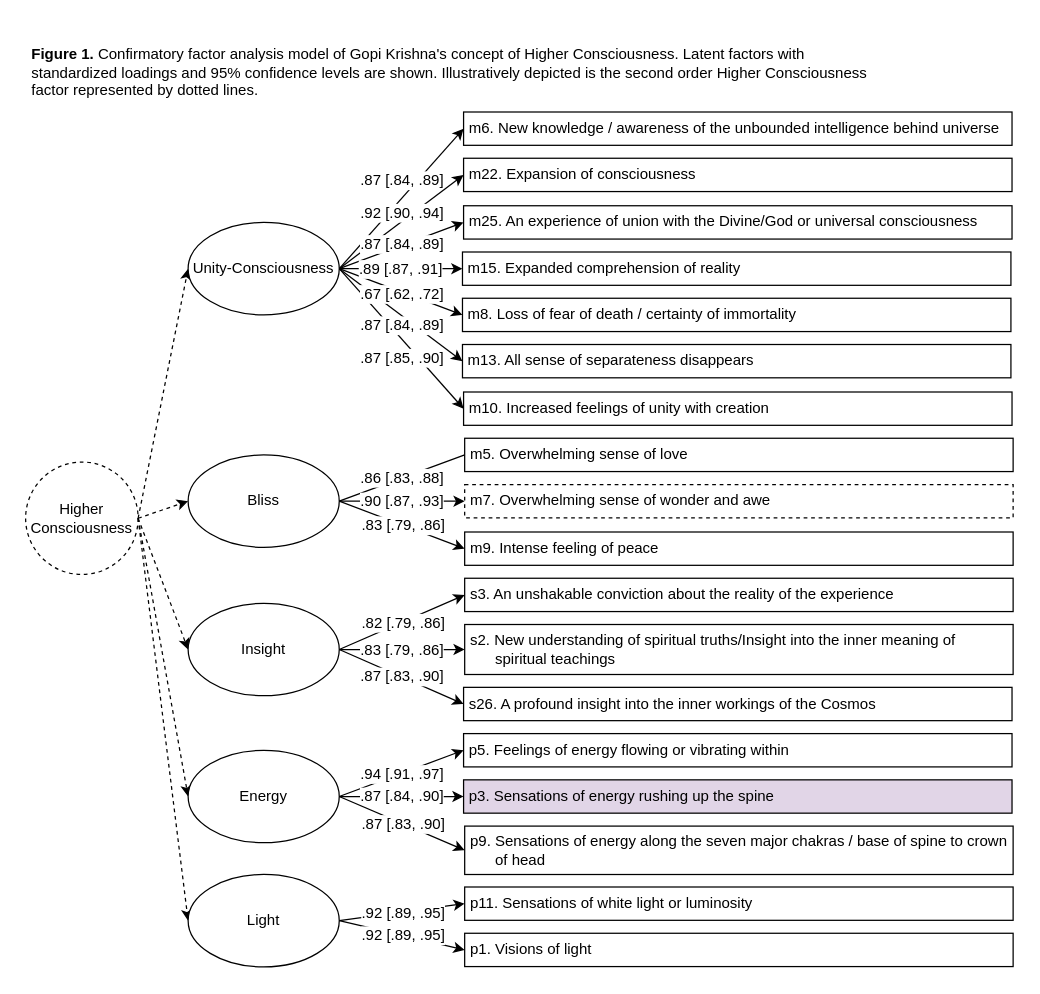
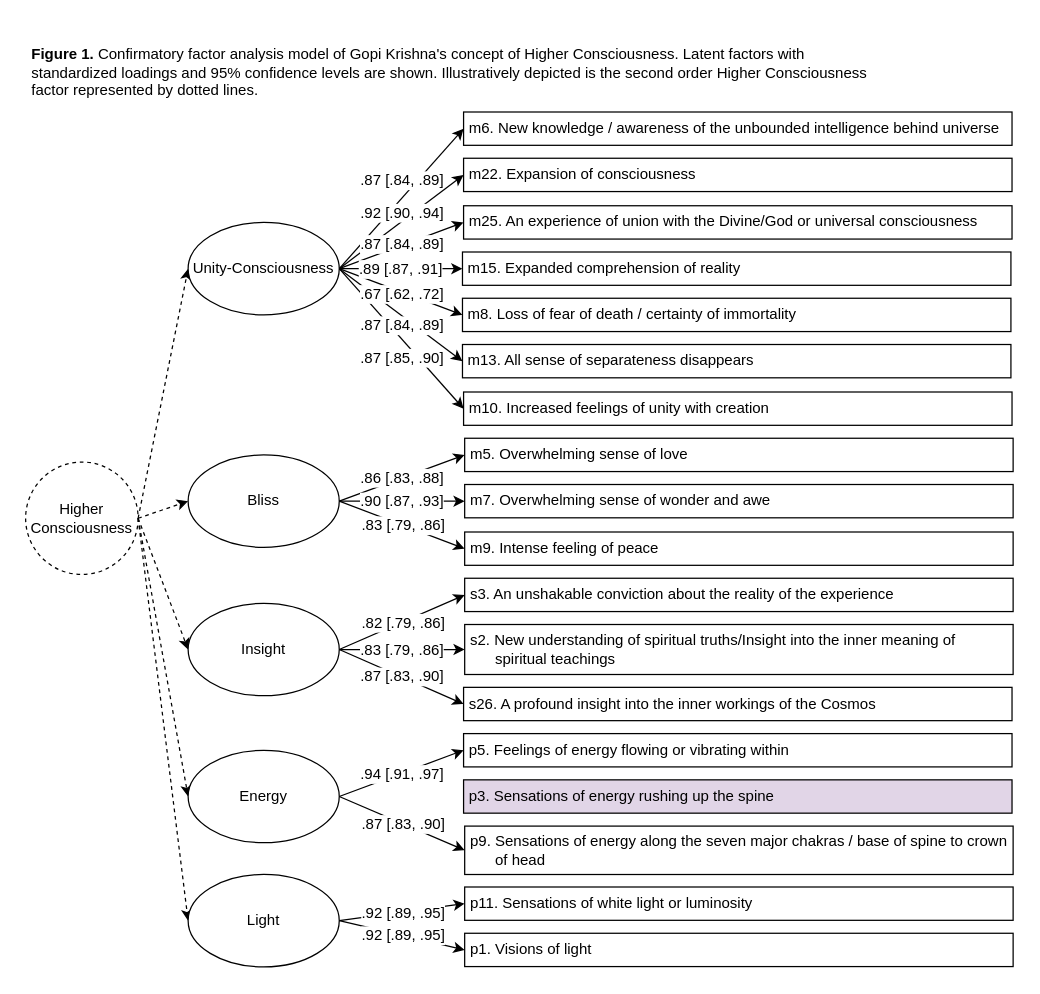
edge "m5. Overwhelming sense of love" -- "Bliss": arrowhead none -> classic
node "m7. Overwhelming sense of wonder and awe": style dashed -> solid
edge "Energy" -> "p3. Sensations of energy rushing up the spine": removed, label ".87 [.84, .90]"
